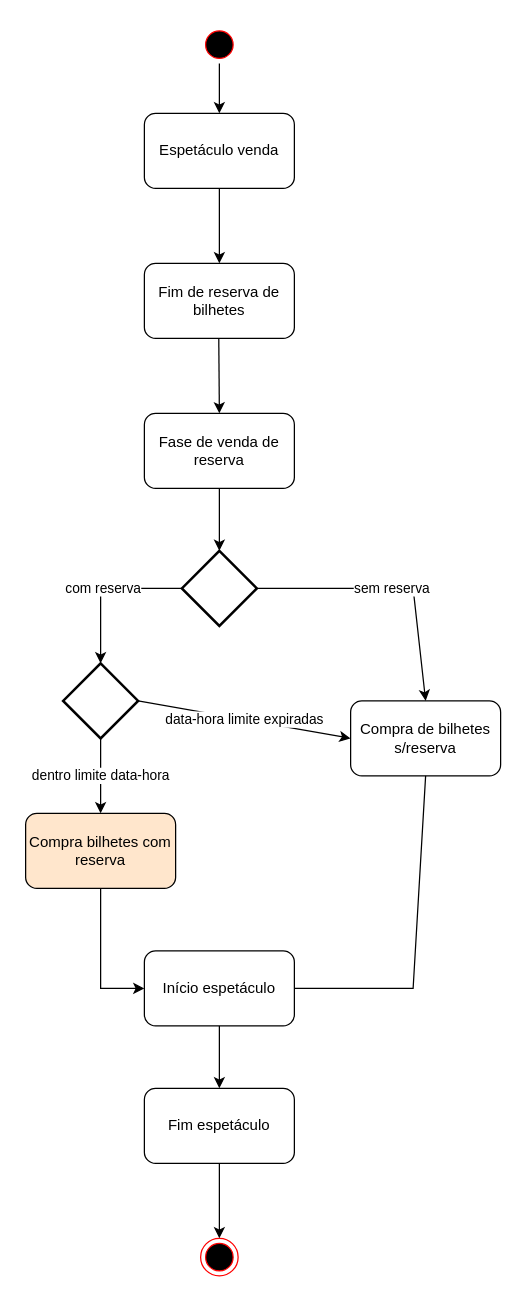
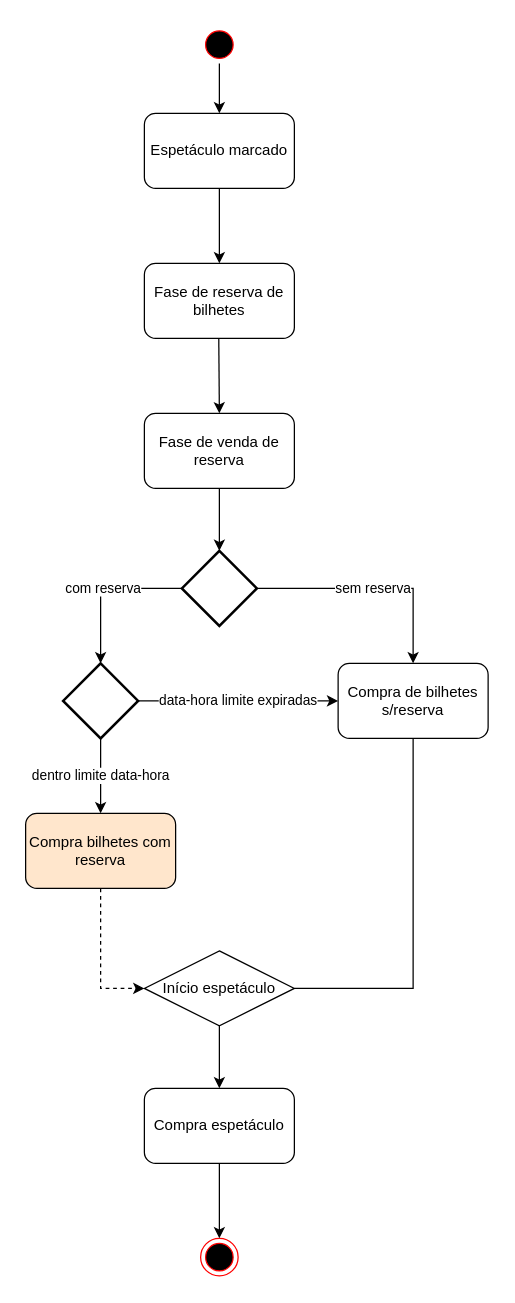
node "Espetáculo venda": label "Espetáculo venda" -> "Espetáculo marcado"
node "Fim de reserva de bilhetes": label "Fim de reserva de bilhetes" -> "Fase de reserva de bilhetes"
node "Compra de bilhetes s/reserva": moved (426, 738) -> (413, 701)
edge "Compra bilhetes com reserva" -> "Início espetáculo": style solid -> dashed
node "Início espetáculo": shape rounded rectangle -> diamond
node "Fim espetáculo": label "Fim espetáculo" -> "Compra espetáculo"
